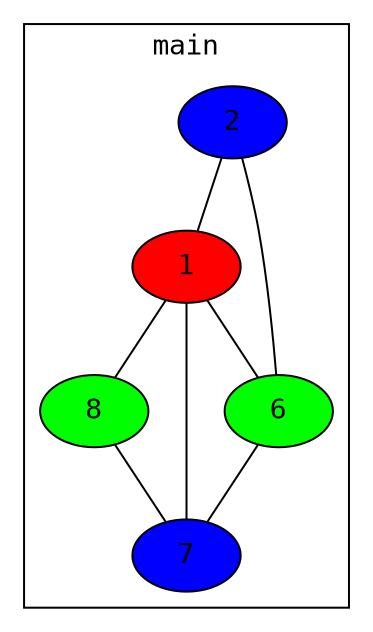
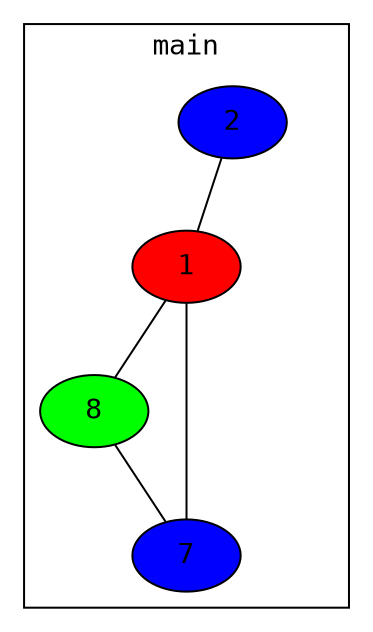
node "6": removed
